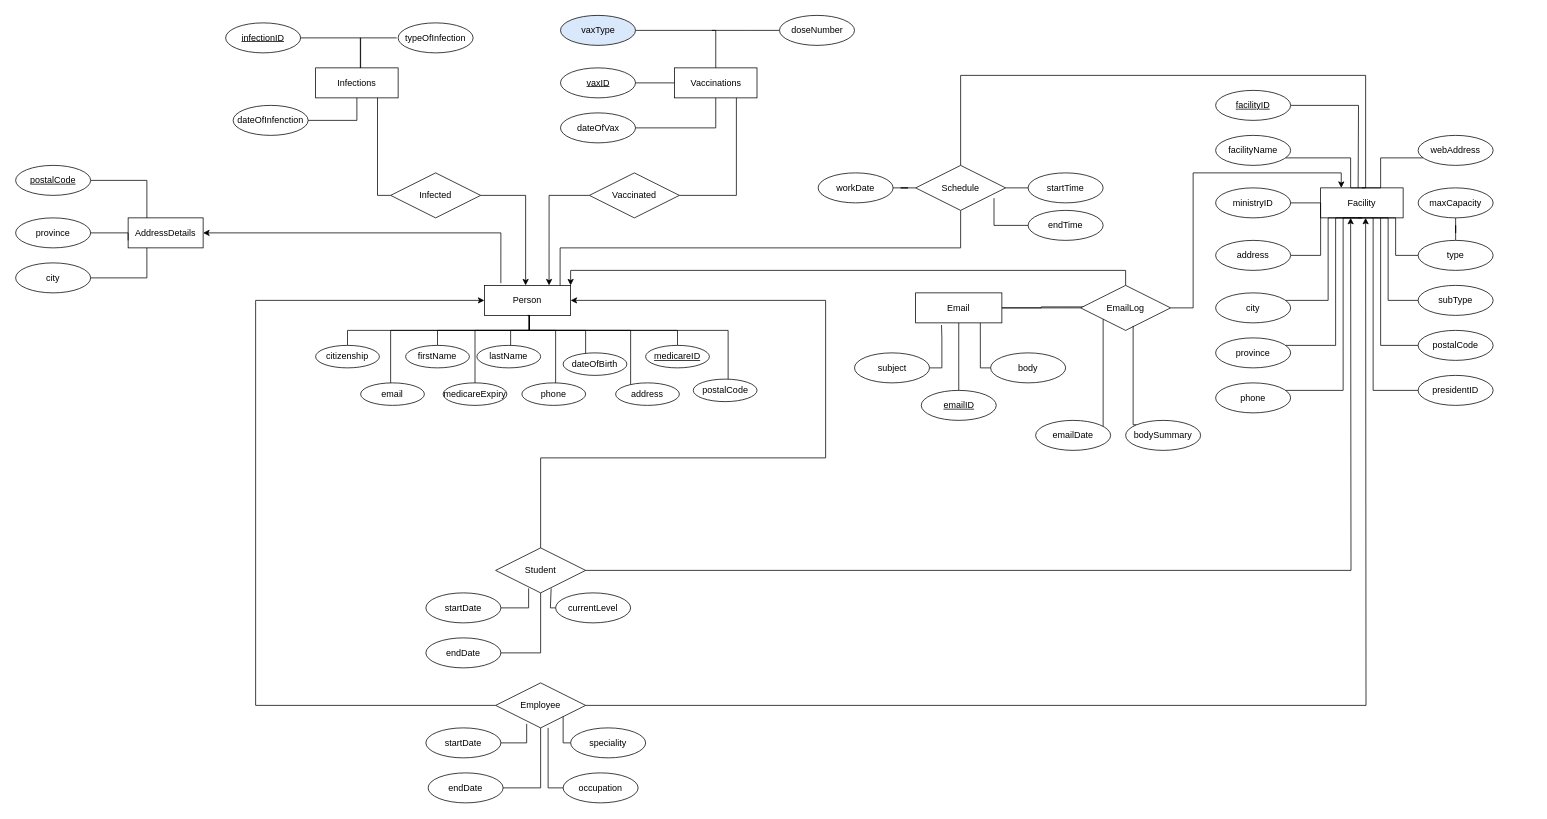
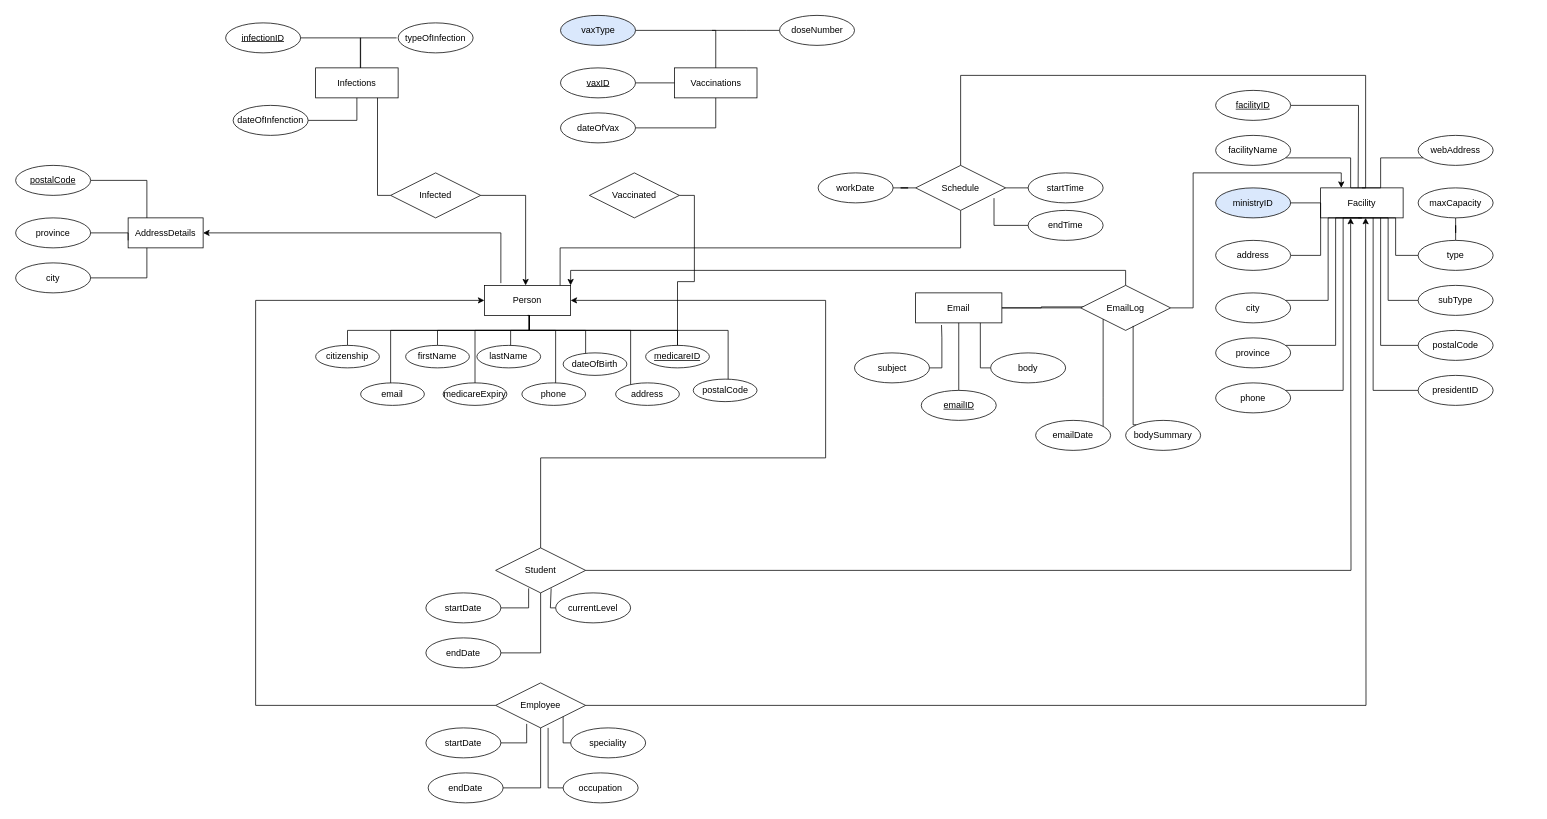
edge "Vaccinations" -- "Vaccinated": now "medicareID" -- "Vaccinated"
edge "Vaccinated" -> "Person": removed
node "ministryID": fillcolor #ffffff -> #dae8fc
